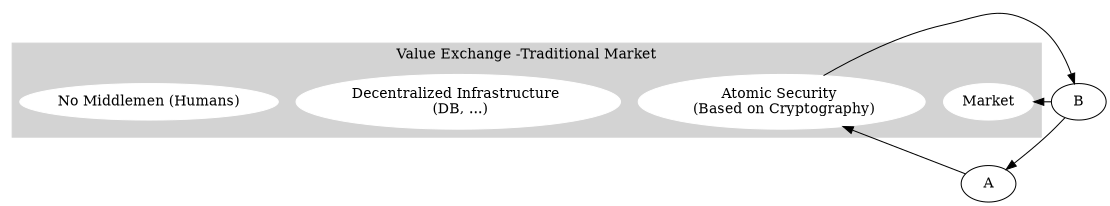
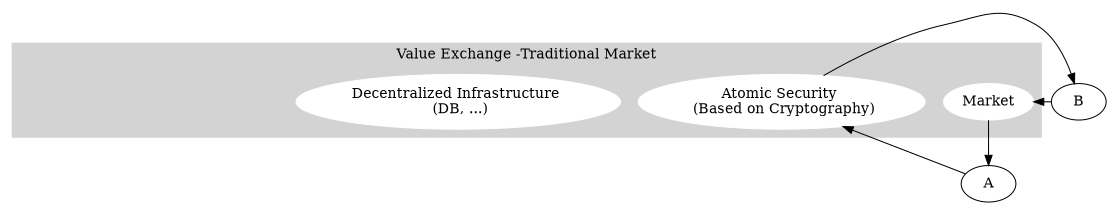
node "No Middlemen (Humans)": removed
edge "B" -> "A": now "Market" -> "A"
